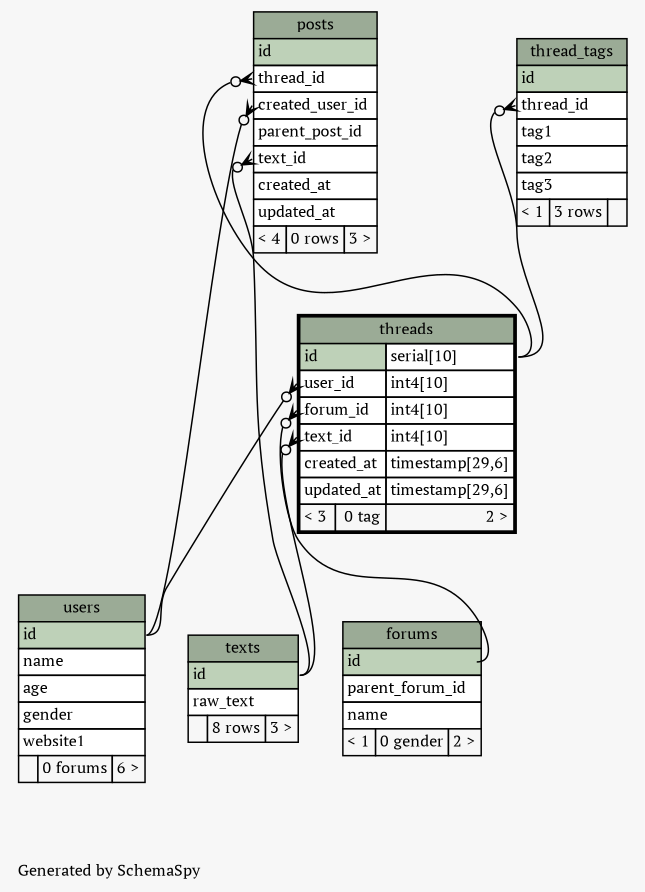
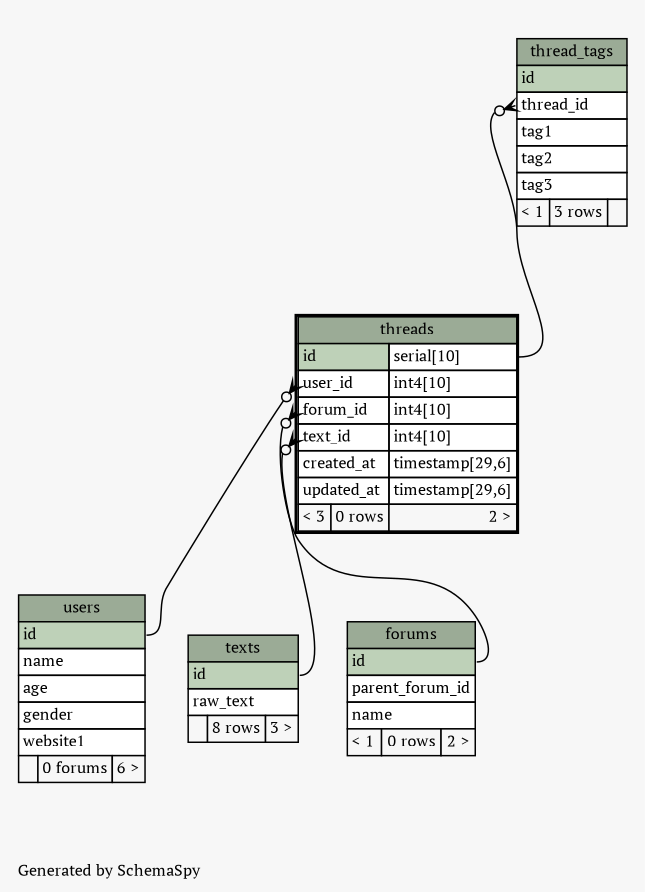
node "posts": removed
node "threads": text "0 tag" -> "0 rows"
node "forums": text "0 gender" -> "0 rows"
